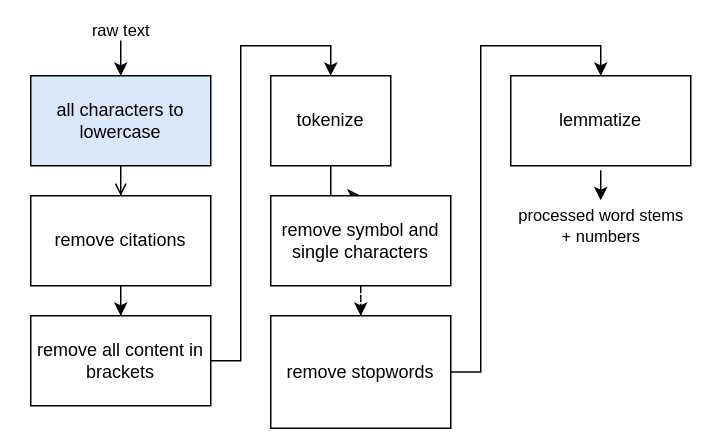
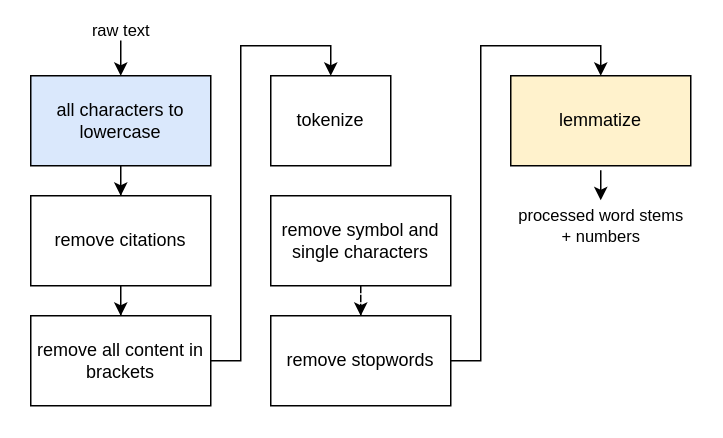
node "lemmatize": fillcolor #ffffff -> #fff2cc
edge "tokenize" -> "remove symbol and single characters": removed
edge "all characters to lowercase" -> "remove citations": arrowhead open -> classic
node "remove stopwords": size 180x113 -> 180x90
